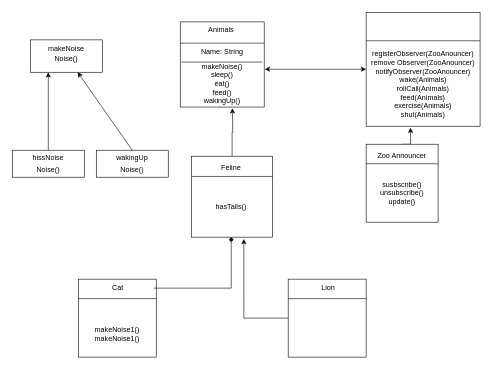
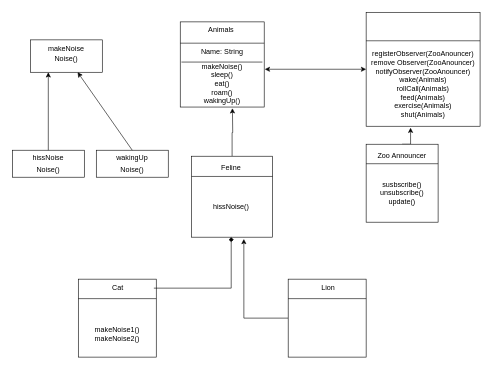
node "makeNoise() sleep() eat() feed() wakingUp()": label "makeNoise() sleep() eat() feed() wakingUp()" -> "makeNoise() sleep() eat() roam() wakingUp()"
node "hasTails()": label "hasTails()" -> "hissNoise()"
node "makeNoise1() makeNoise1()": label "makeNoise1() makeNoise1()" -> "makeNoise1() makeNoise2()"
